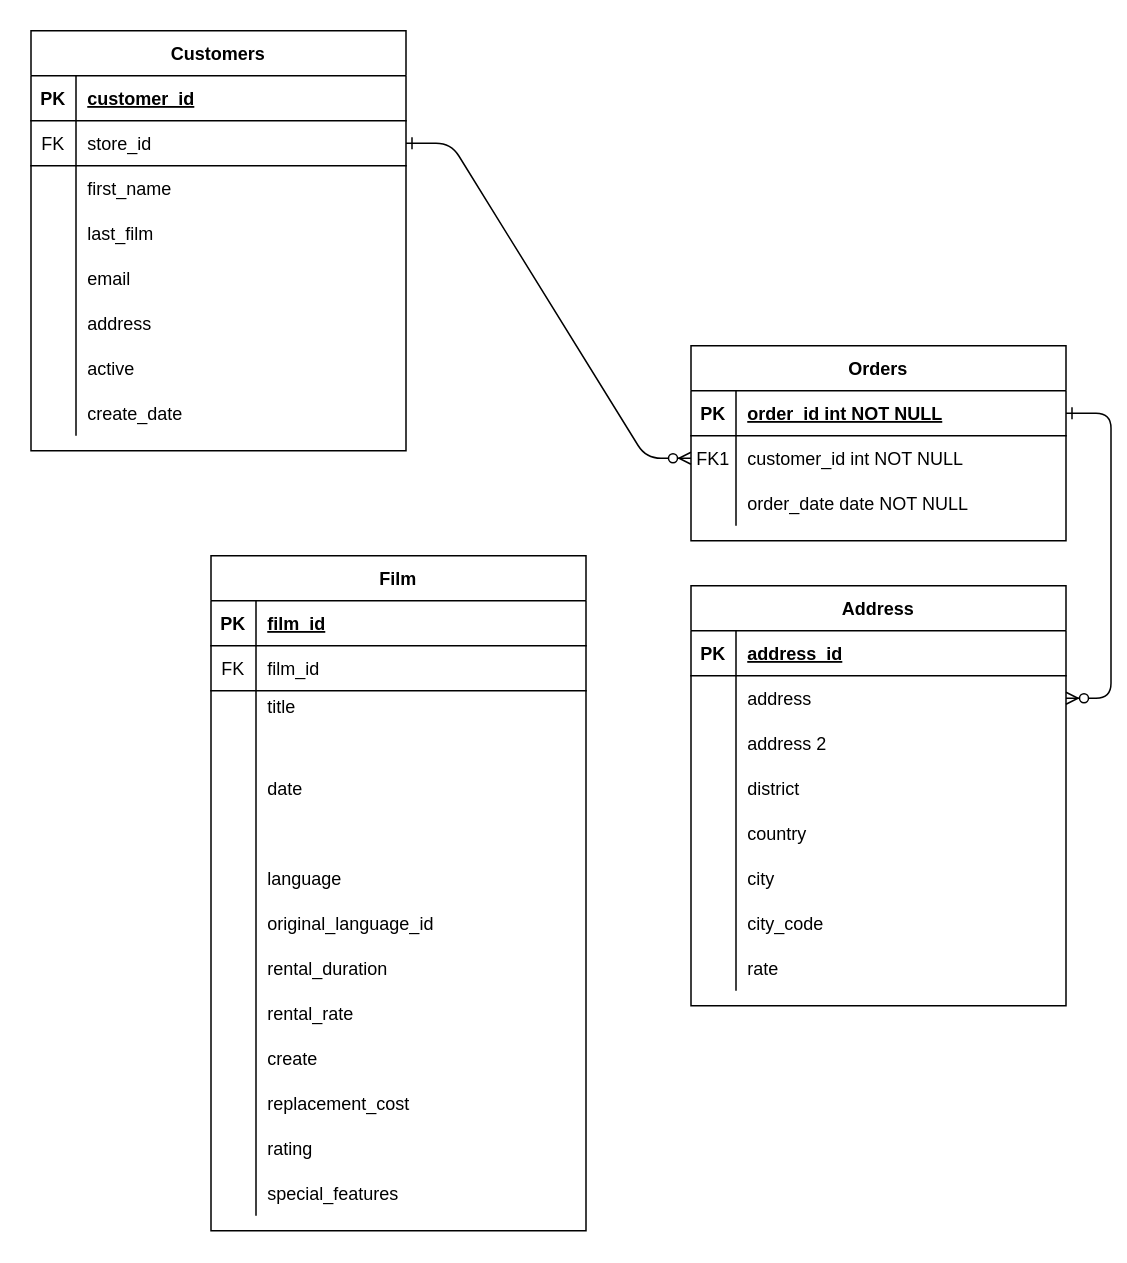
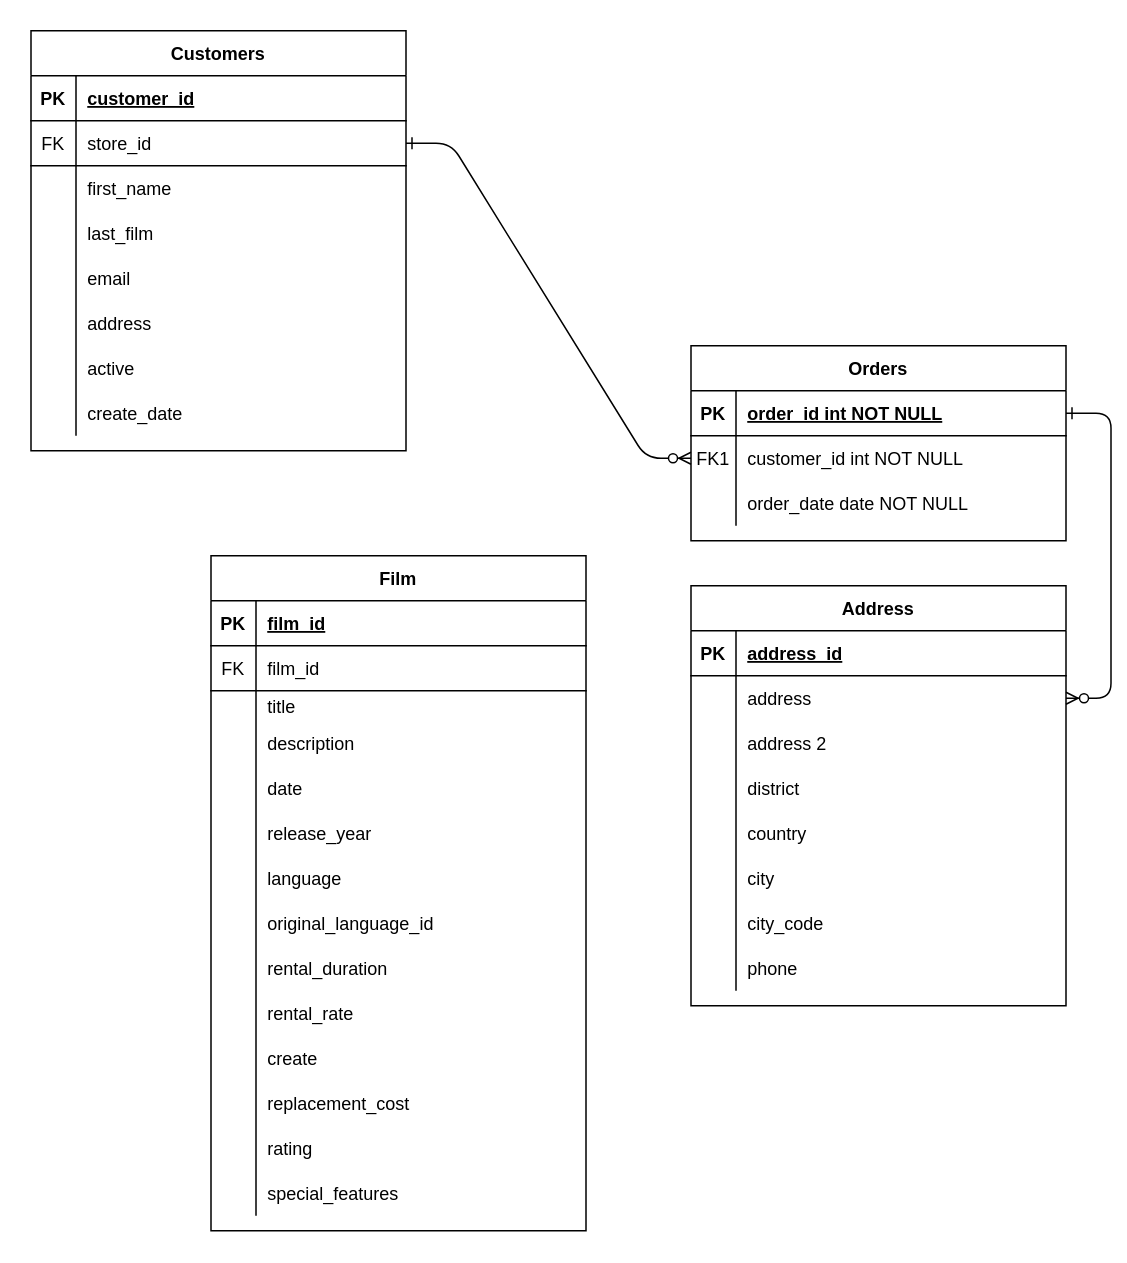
node "description": added
node "release_year": added
node "rate": label "rate" -> "phone"
